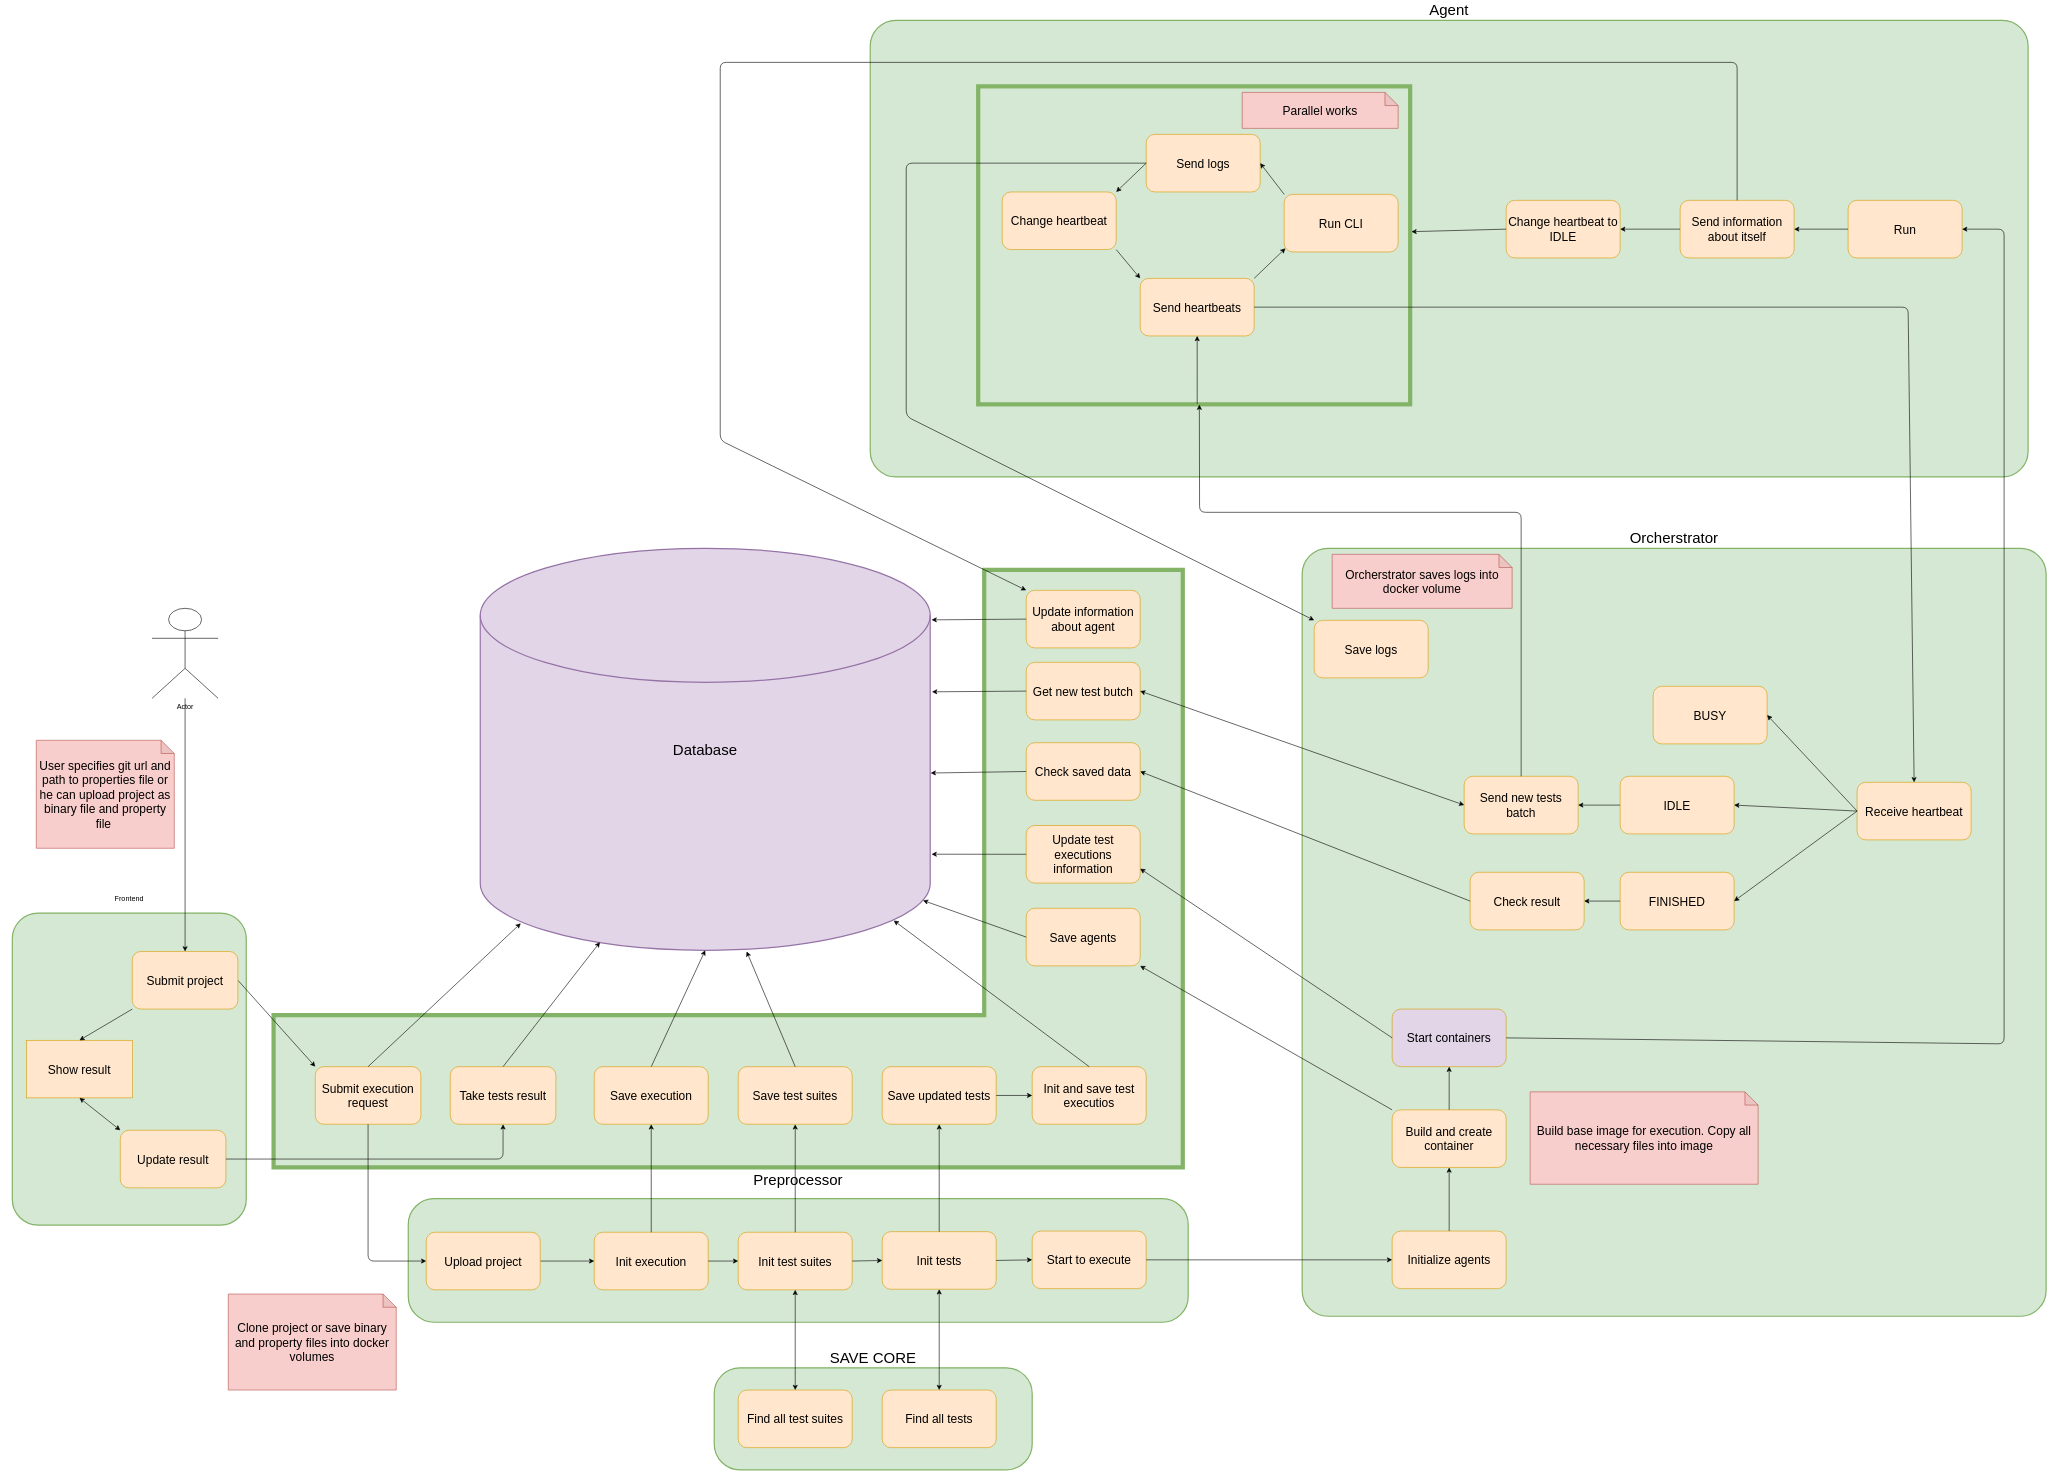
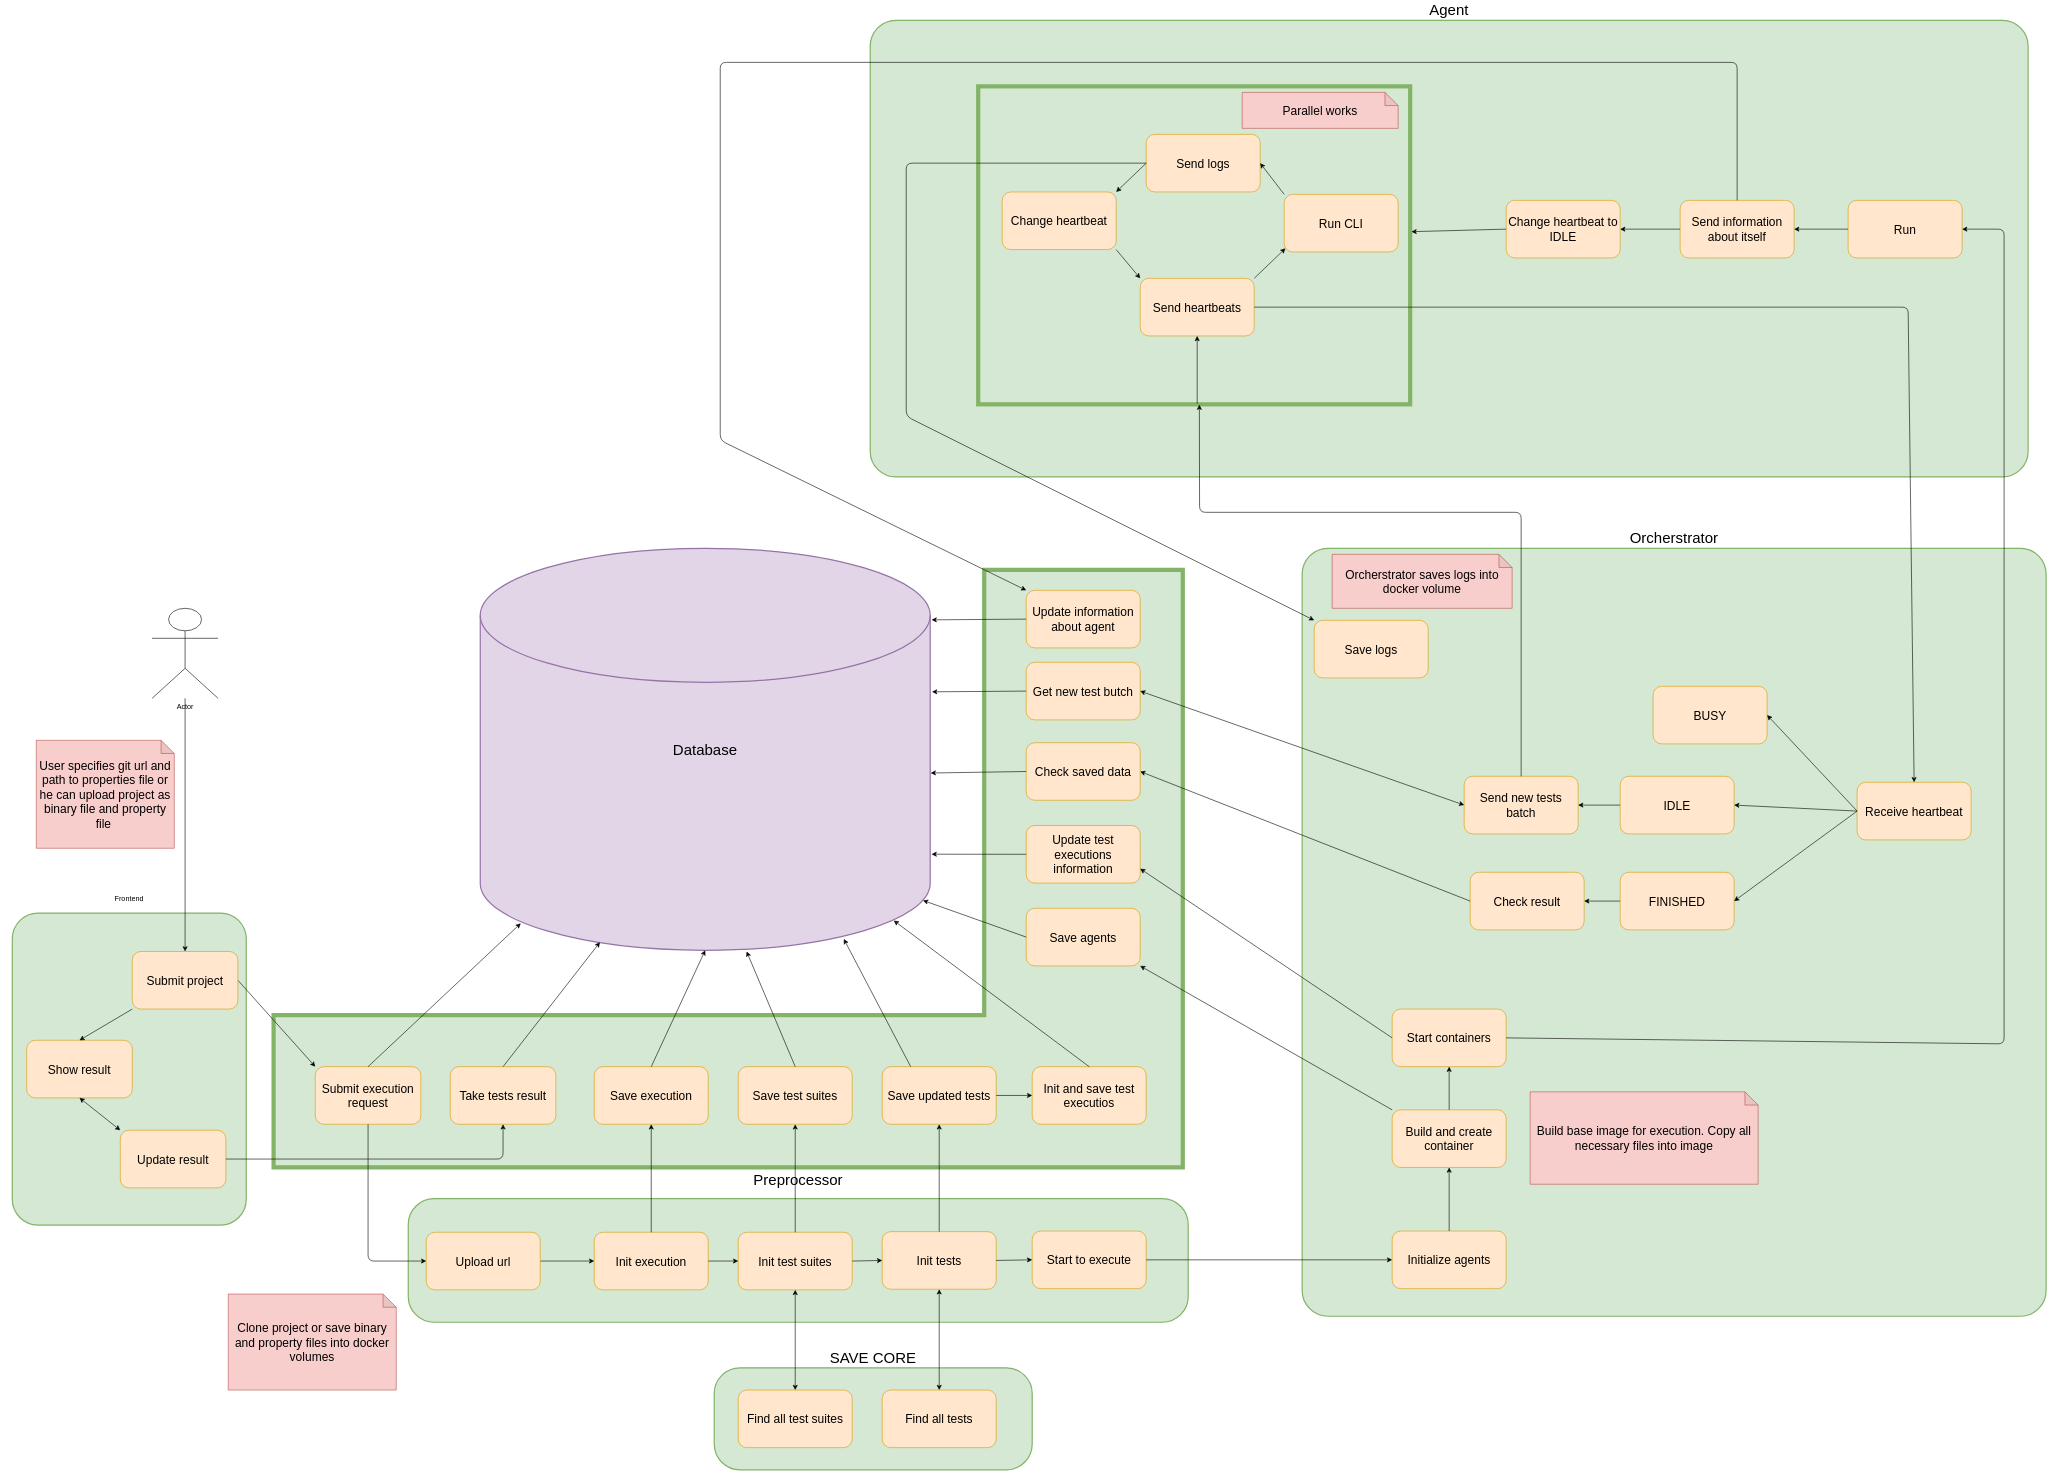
edge "Save updated tests" -> "Database": added
node "Start containers": fillcolor #e1d5e7 -> #ffe6cc
node "Show result": shape rectangle -> rounded rectangle
node "Upload project": label "Upload project" -> "Upload url"
